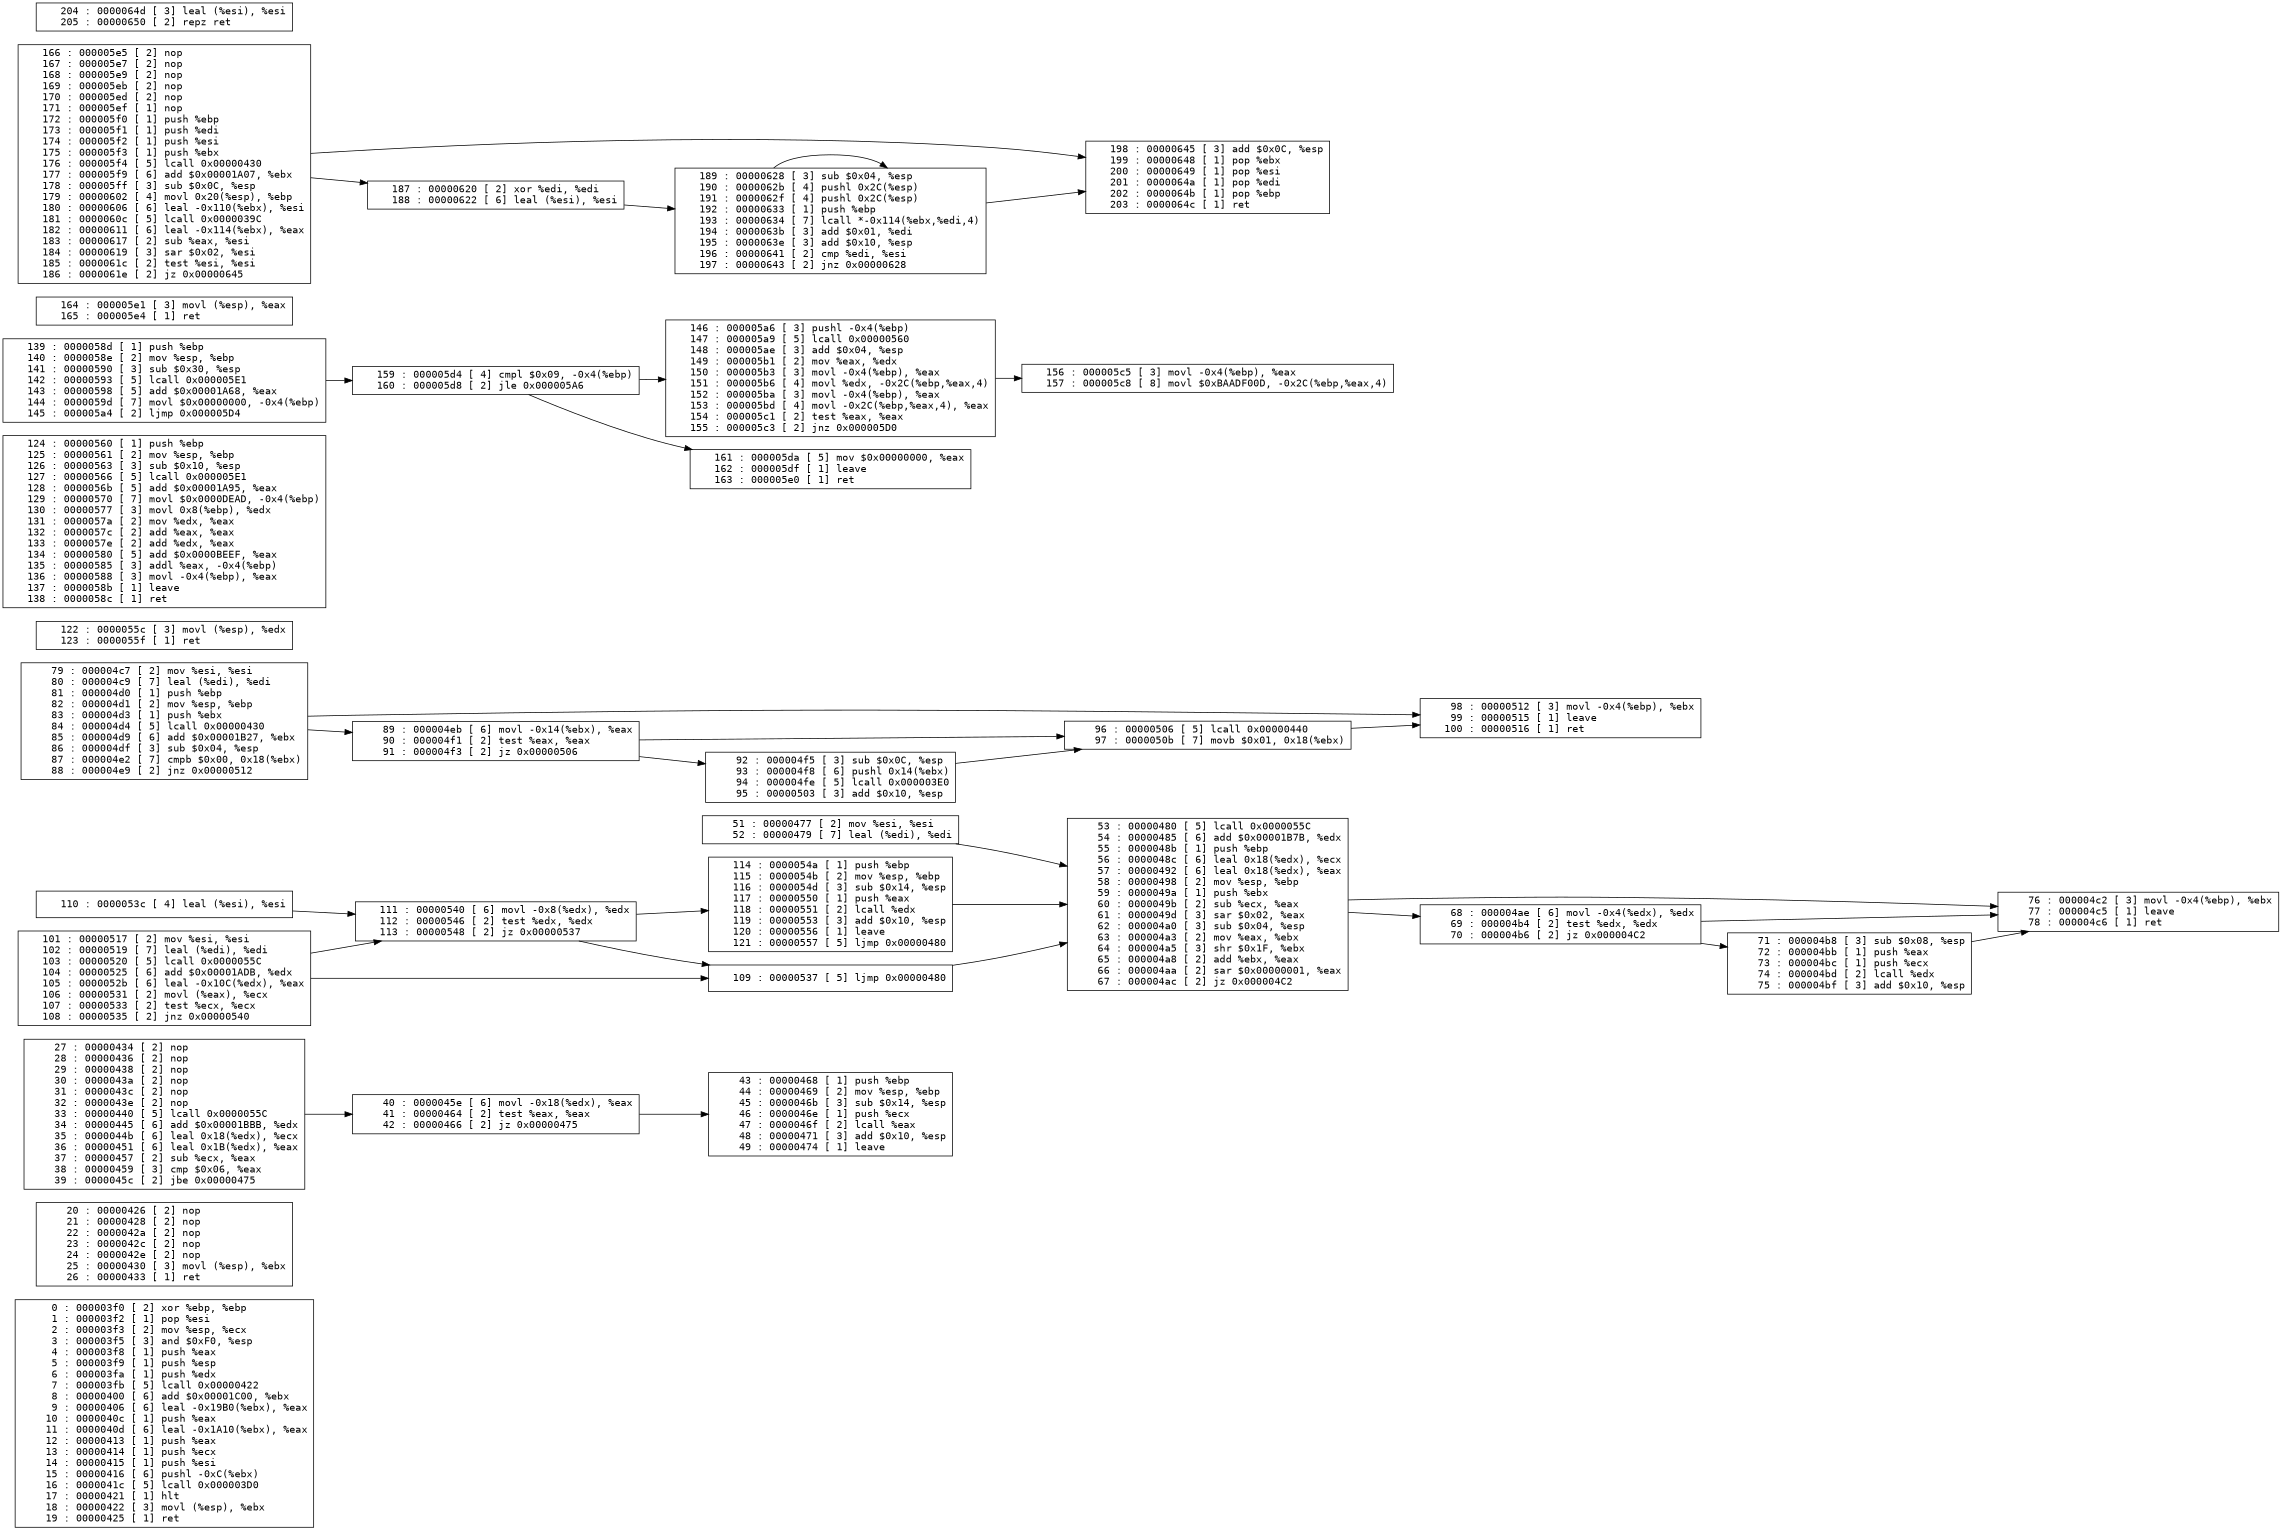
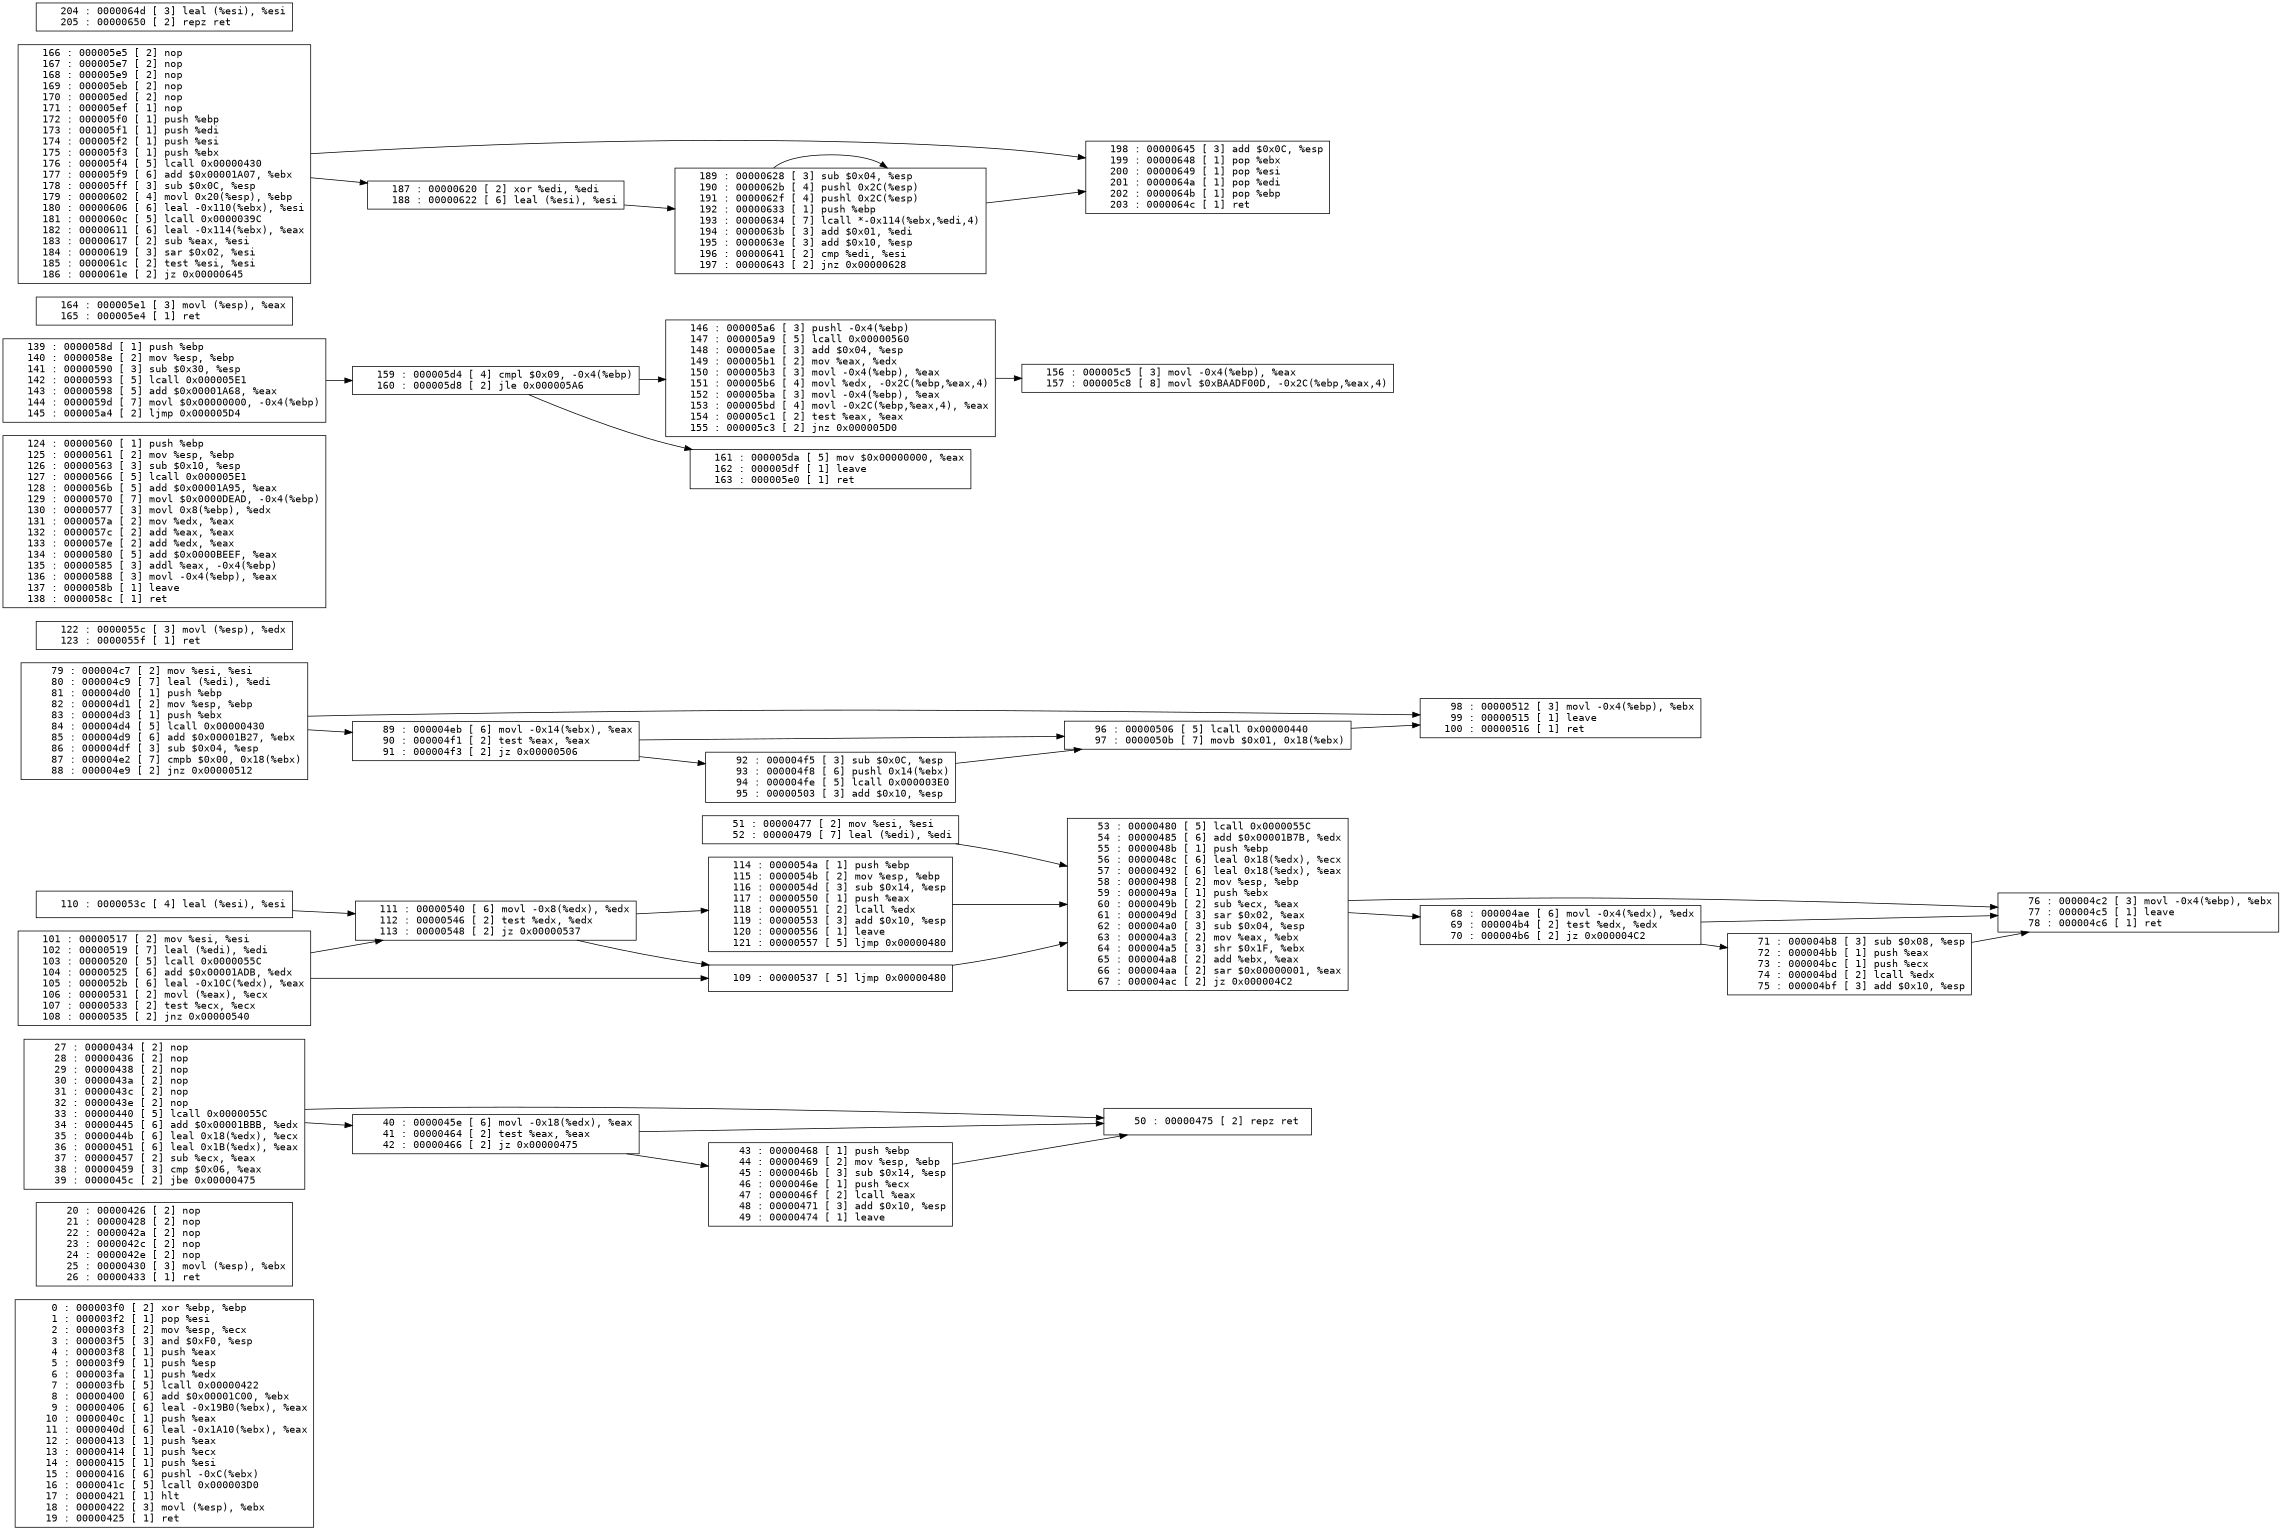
node "50 : 00000475 [ 2] repz ret": added
